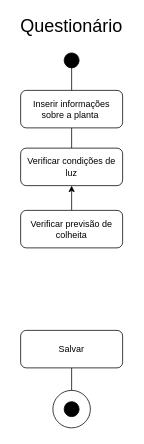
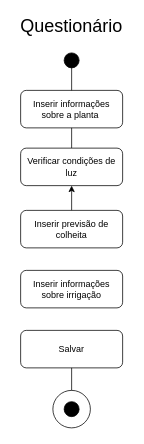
node "Verificar previsão de colheita": label "Verificar previsão de colheita" -> "Inserir previsão de colheita"
node "Inserir informações sobre irrigação": added
